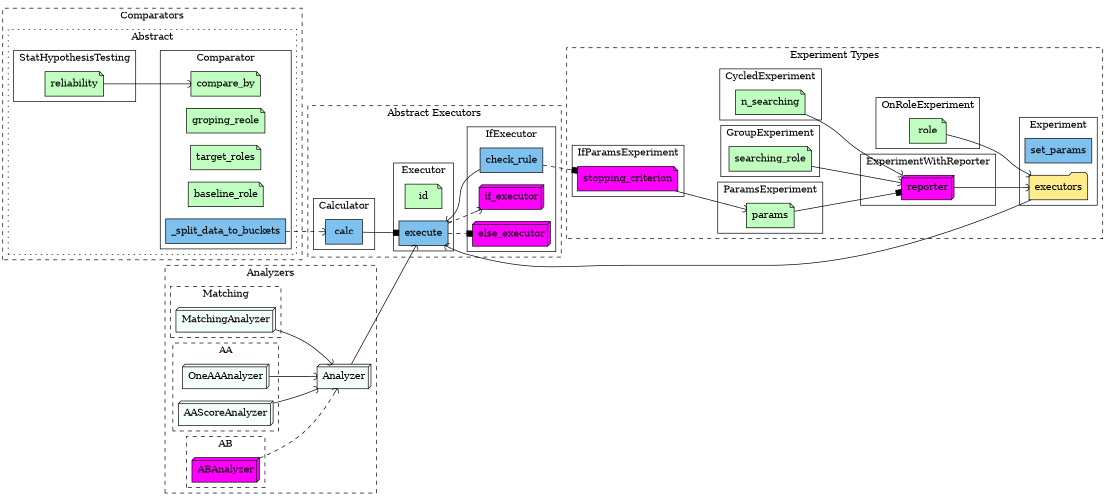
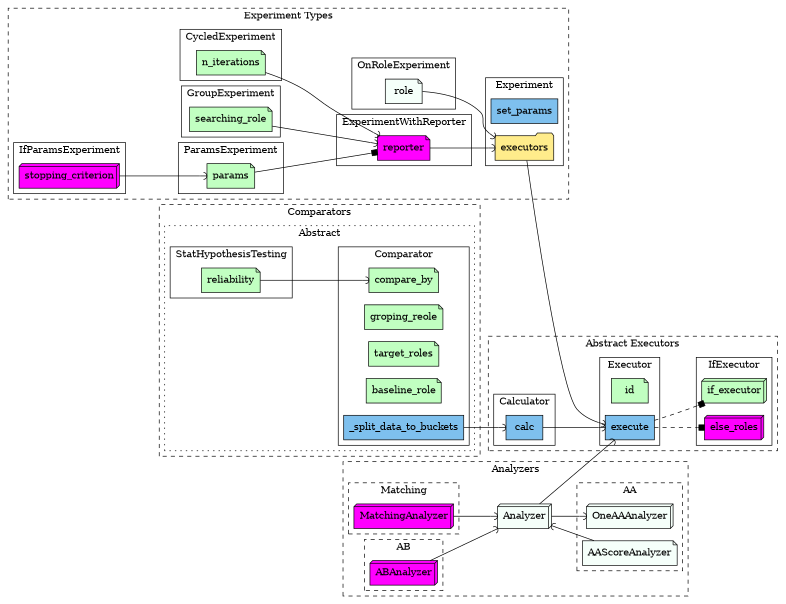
node "n_searching": label "n_searching" -> "n_iterations"
node "role": fillcolor darkseagreen1 -> mintcream
node "check_rule": removed
node "stopping_criterion": shape note -> box3d
node "reporter": shape box3d -> note
node "if_executor": fillcolor fuchsia -> darkseagreen1
edge "execute" -> "if_executor": arrowhead curve -> box
edge "_split_data_to_buckets" -> "calc": style dashed -> solid
edge "calc" -> "execute": arrowhead box -> curve
node "else_executor": label "else_executor" -> "else_roles"
node "MatchingAnalyzer": fillcolor mintcream -> fuchsia
edge "OneAAAnalyzer" -> "Analyzer": reversed
node "AAScoreAnalyzer": shape box3d -> note
edge "ABAnalyzer" -> "Analyzer": style dashed -> solid
